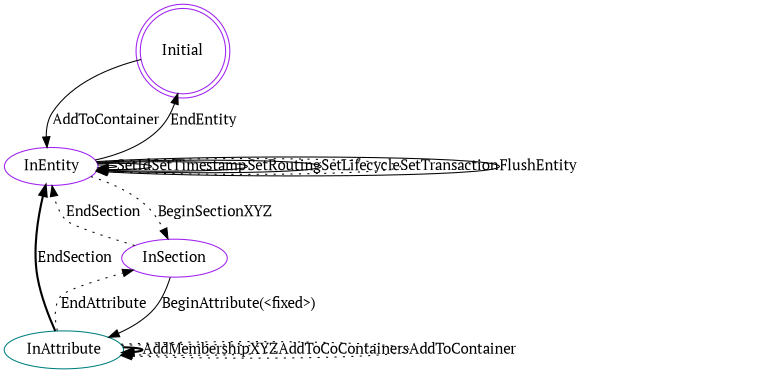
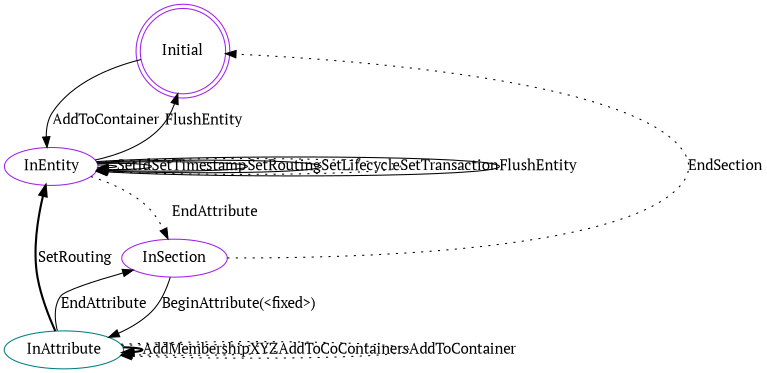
edge "InEntity" -> "Initial": label "EndEntity" -> "FlushEntity"
edge "InEntity" -> "InSection": label "BeginSectionXYZ" -> "EndAttribute"
edge "InSection" -> "InEntity": now "InSection" -> "Initial"
edge "InAttribute" -> "InEntity": label "EndSection" -> "SetRouting"
edge "InAttribute" -> "InSection": style dotted -> solid
